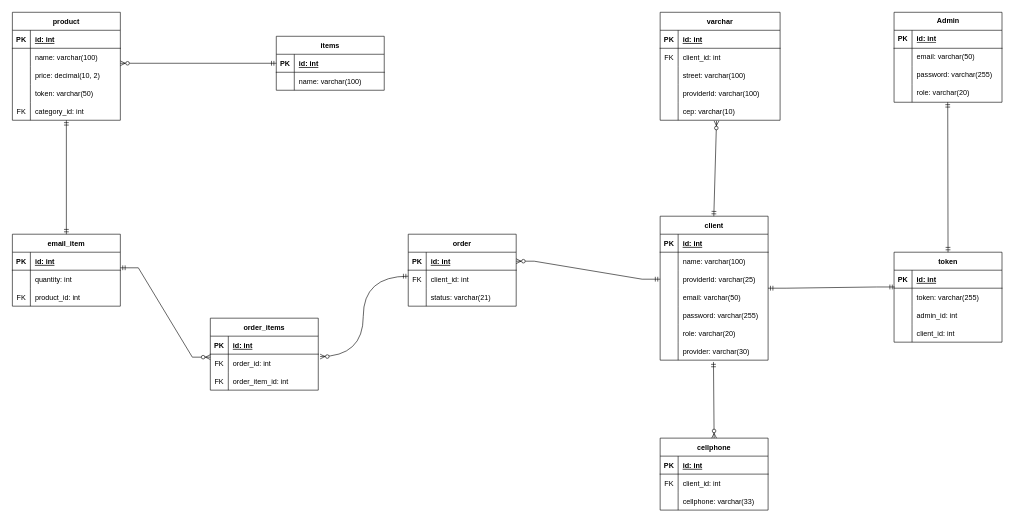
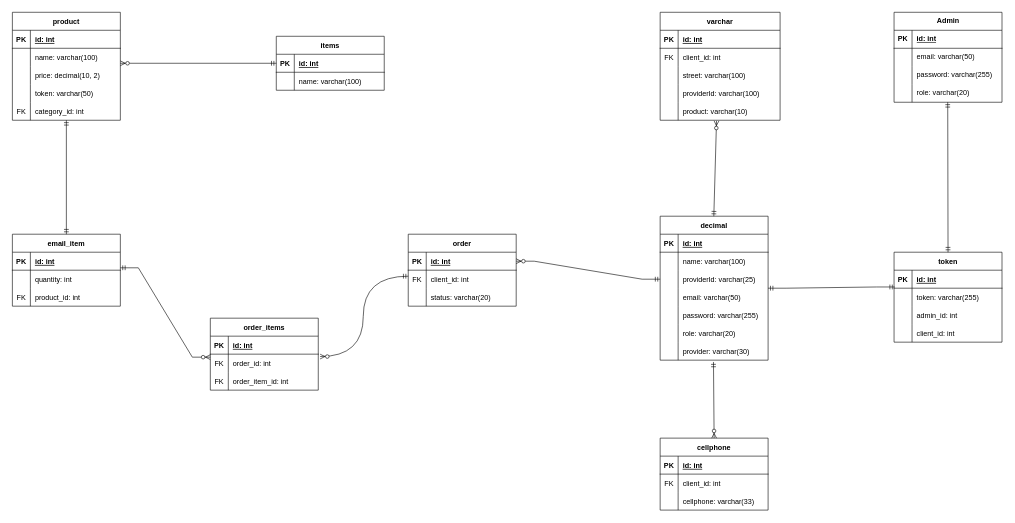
node "cep: varchar(10)": label "cep: varchar(10)" -> "product: varchar(10)"
node "client": label "client" -> "decimal"
node "status: varchar(21)": label "status: varchar(21)" -> "status: varchar(20)"
